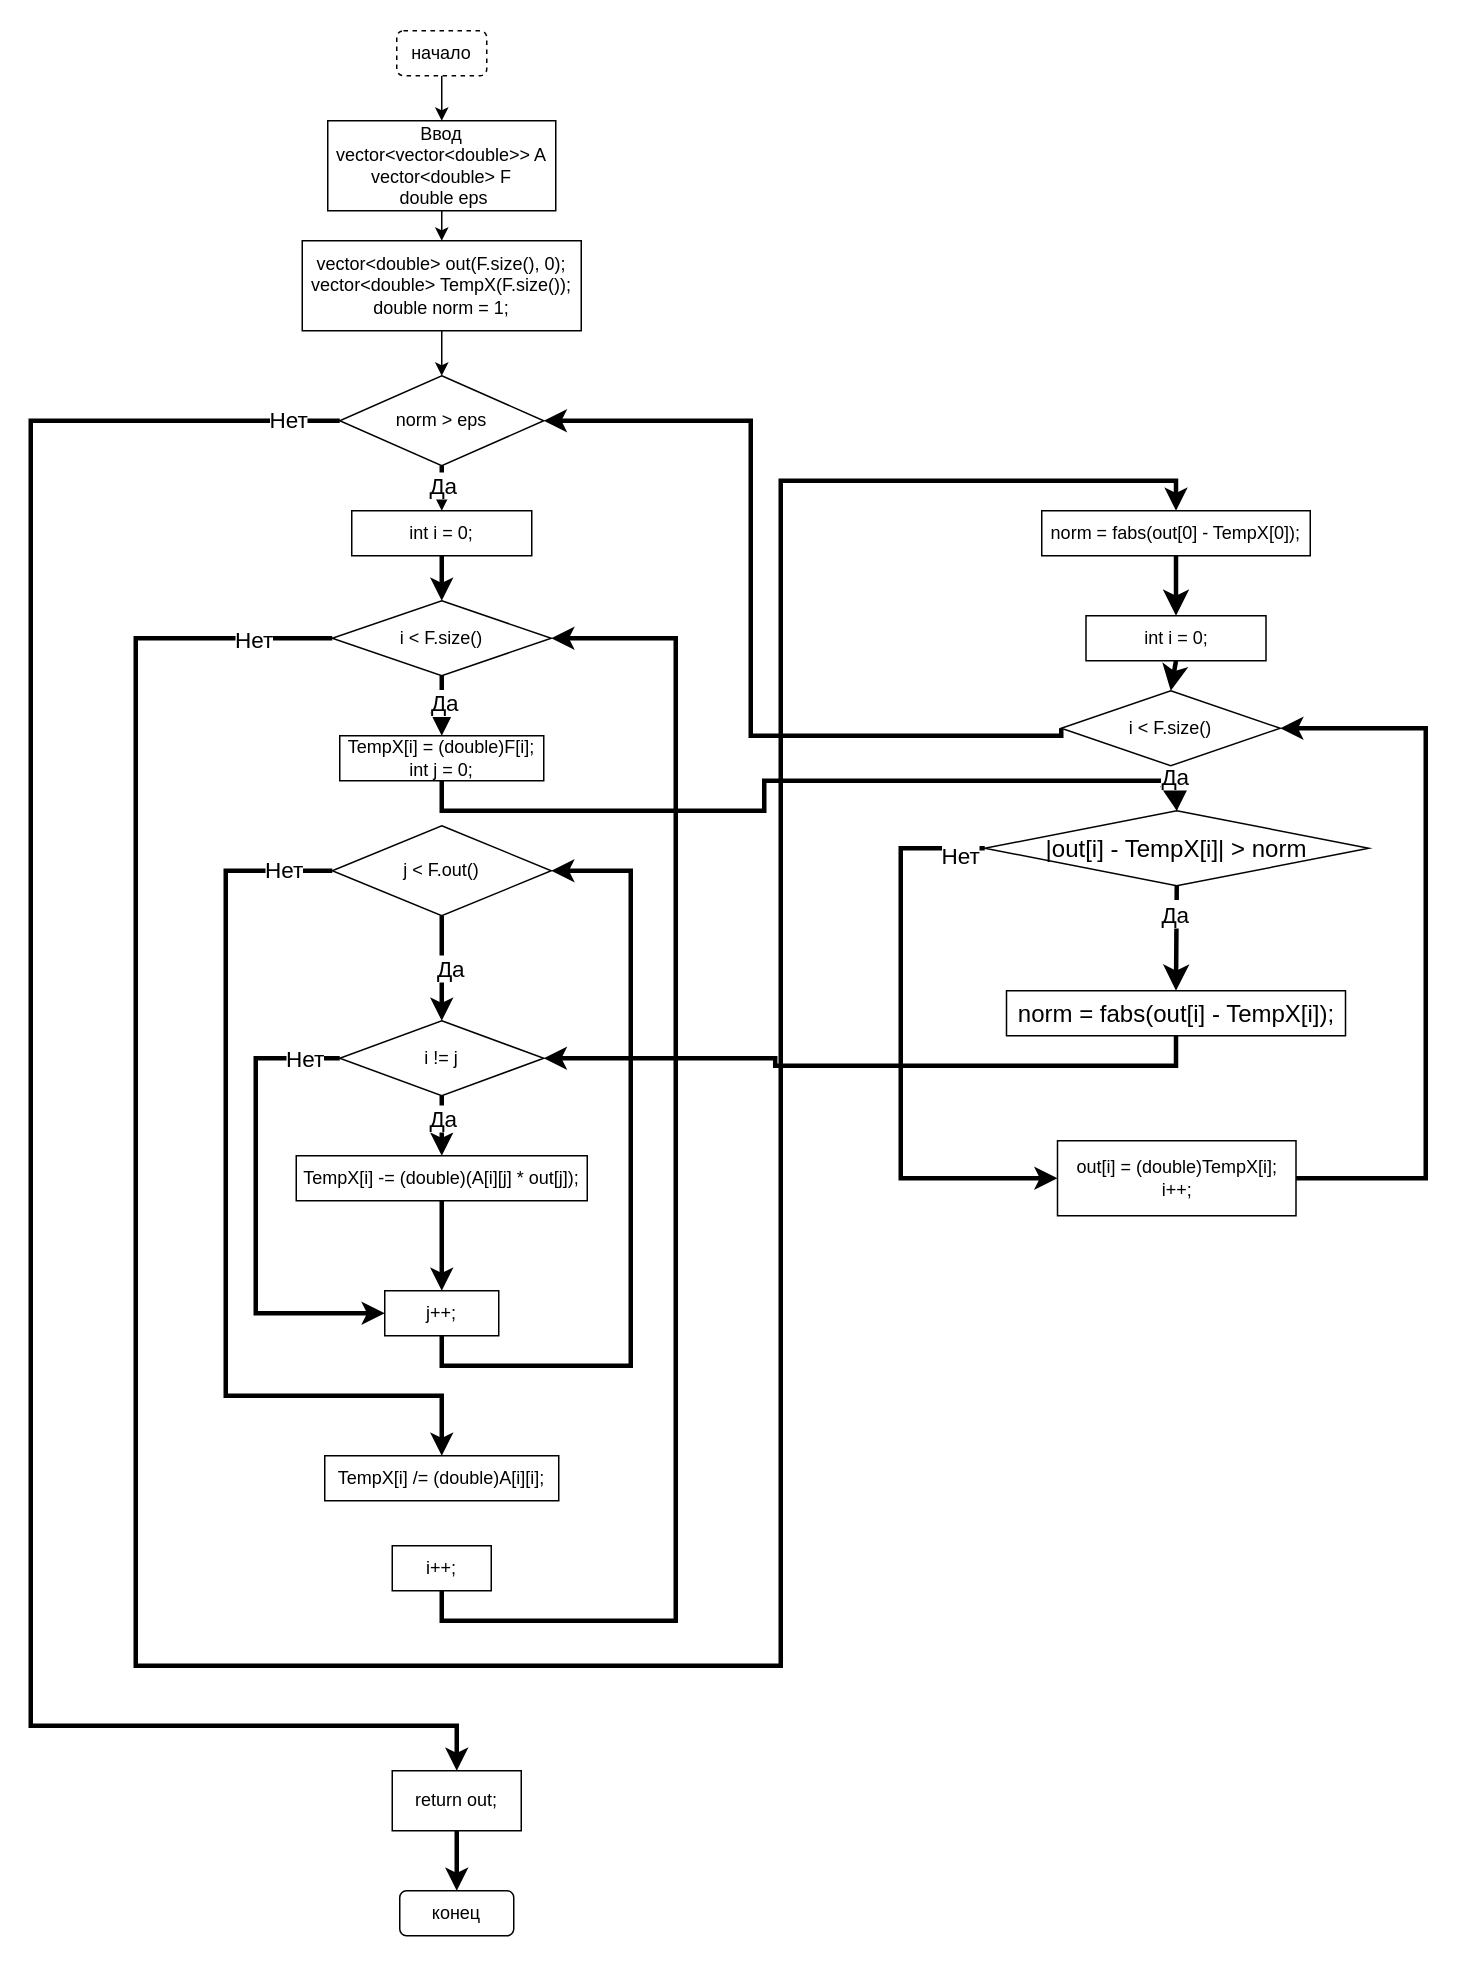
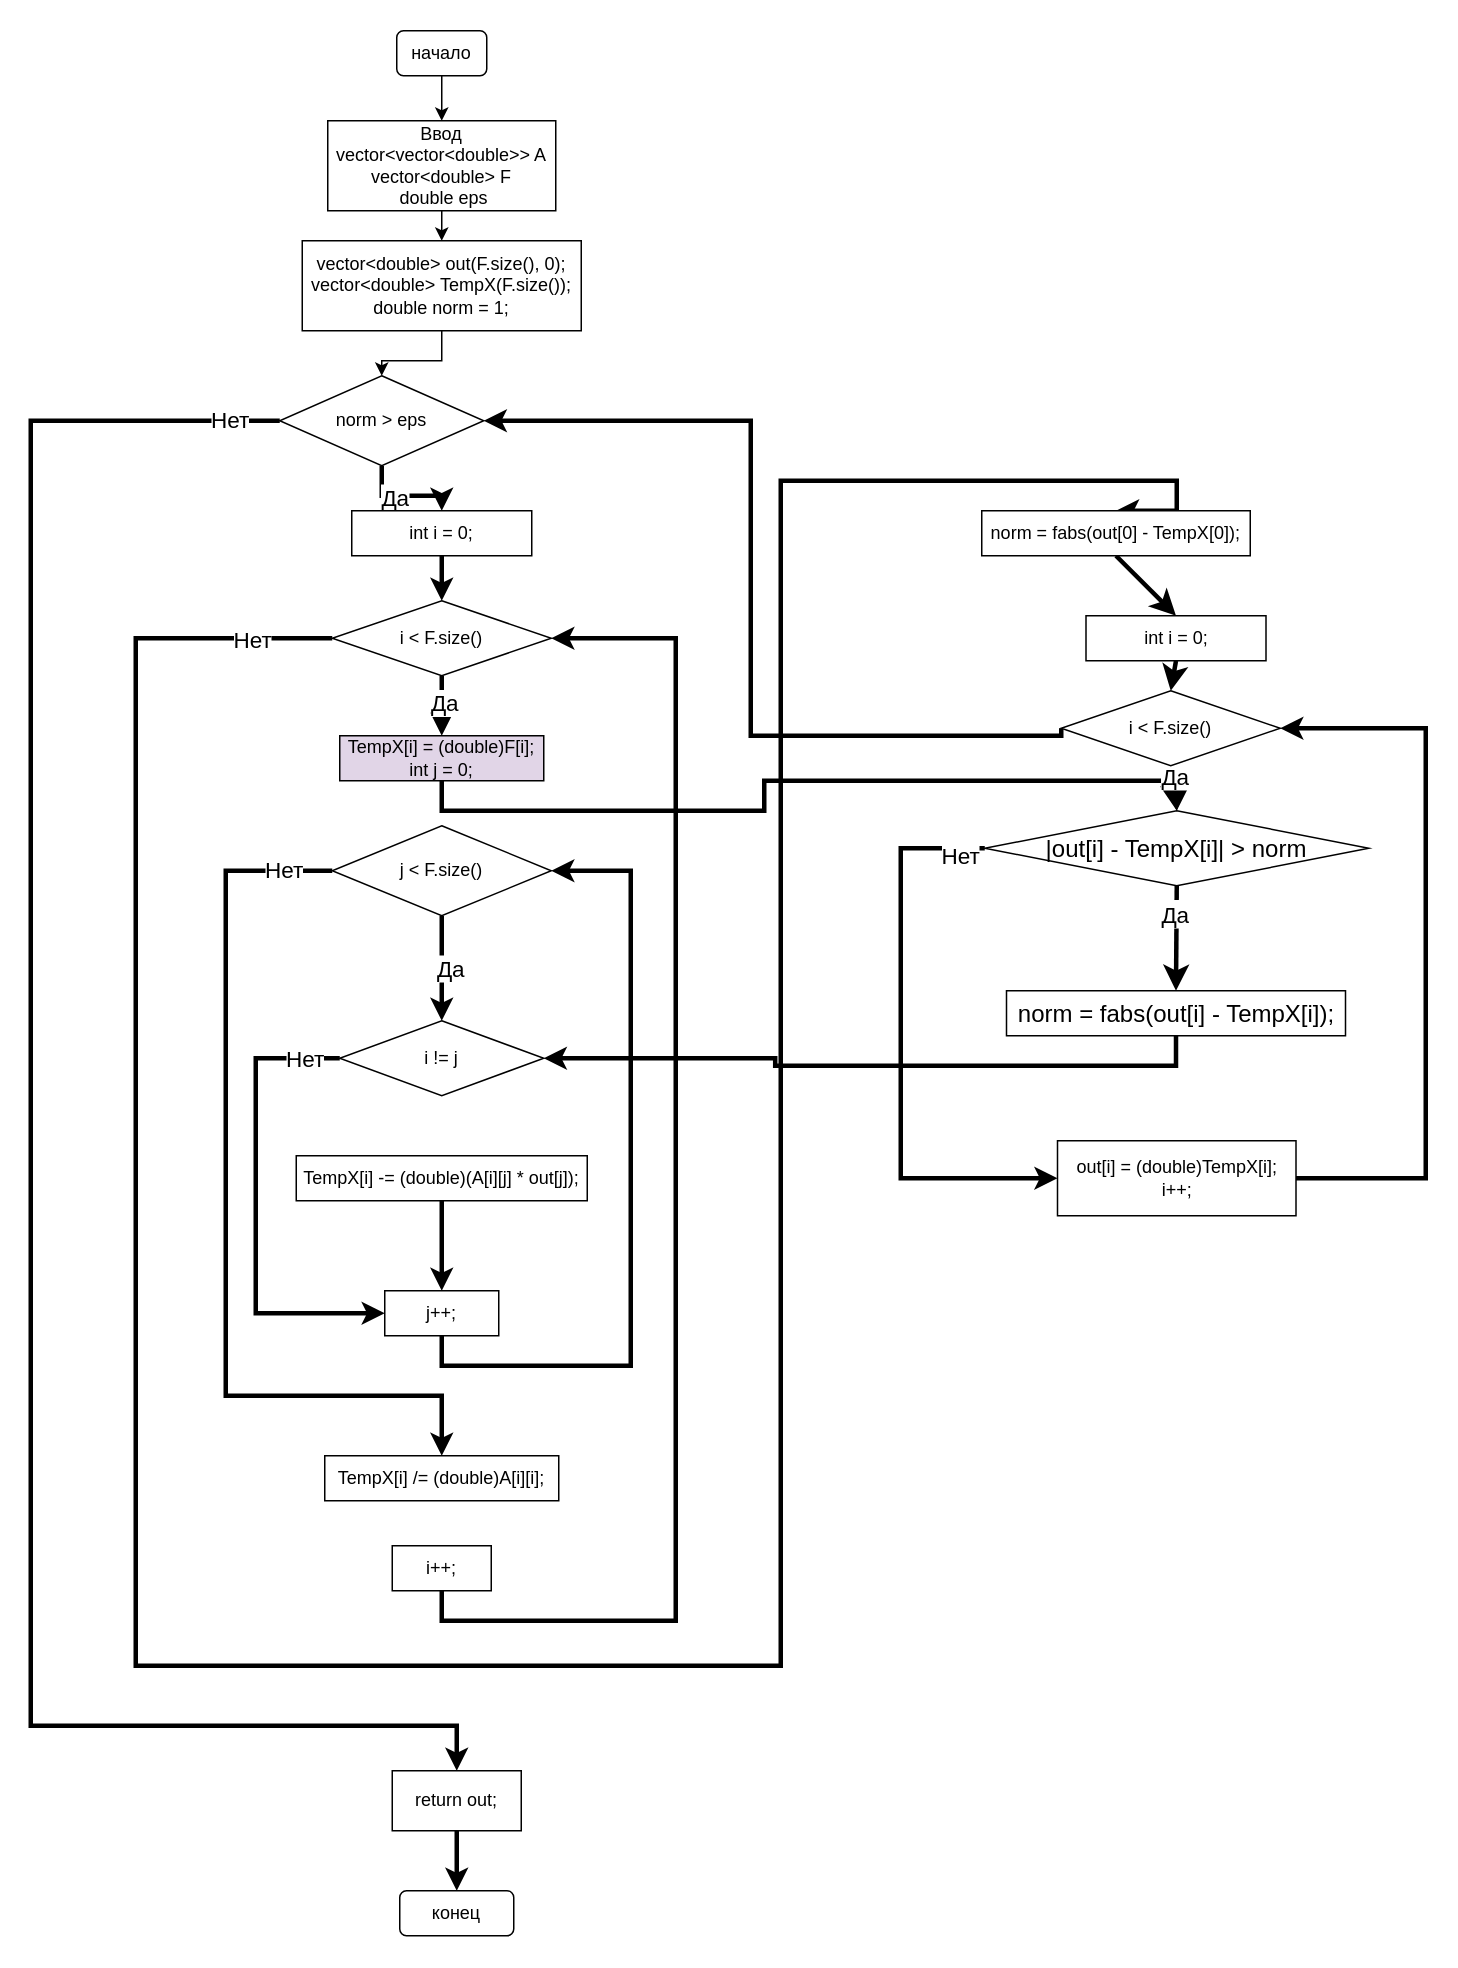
node "начало": style dashed -> solid
node "norm > eps": moved (442, 421) -> (382, 421)
node "norm = fabs(out[0] - TempX[0]);": moved (1176, 533) -> (1116, 533)
node "TempX[i] = (double)F[i]; int j = 0;": fillcolor #ffffff -> #e1d5e7
node "j < F.out()": label "j < F.out()" -> "j < F.size()"
edge "i != j" -> "TempX[i] -= (double)(A[i][j] * out[j]);": removed, label "Да"
